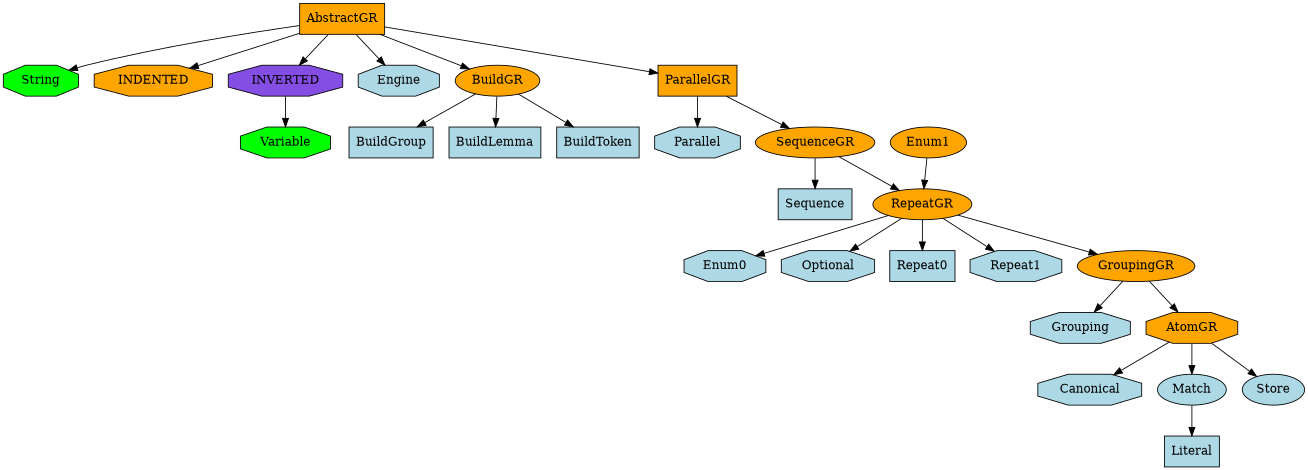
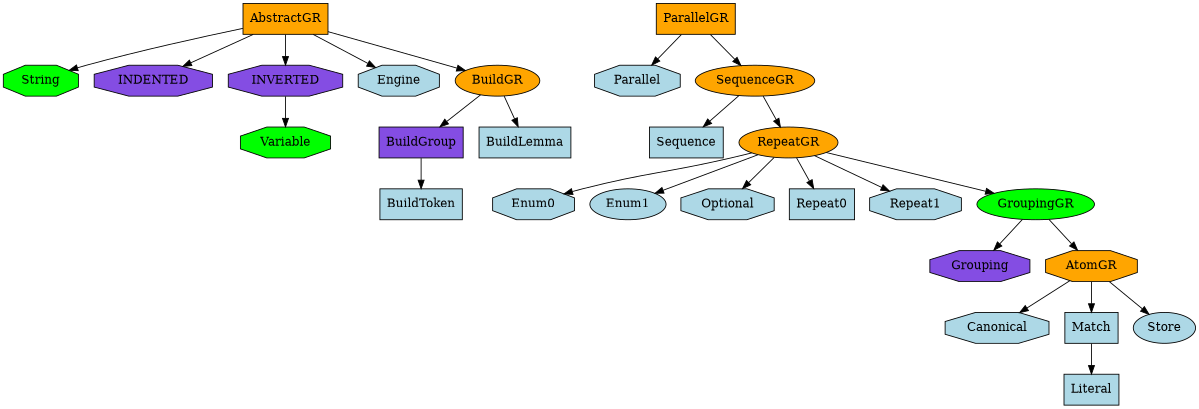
edge "AbstractGR" -> "ParallelGR": removed
node "INDENTED": fillcolor orange -> #844de3
edge "BuildGR" -> "BuildToken": now "BuildGroup" -> "BuildToken"
node "BuildGroup": fillcolor lightblue -> #844de3
node "Enum1": fillcolor orange -> lightblue
edge "Enum1" -> "RepeatGR": reversed
node "GroupingGR": fillcolor orange -> lime
node "Grouping": fillcolor lightblue -> #844de3
node "Match": shape ellipse -> box
